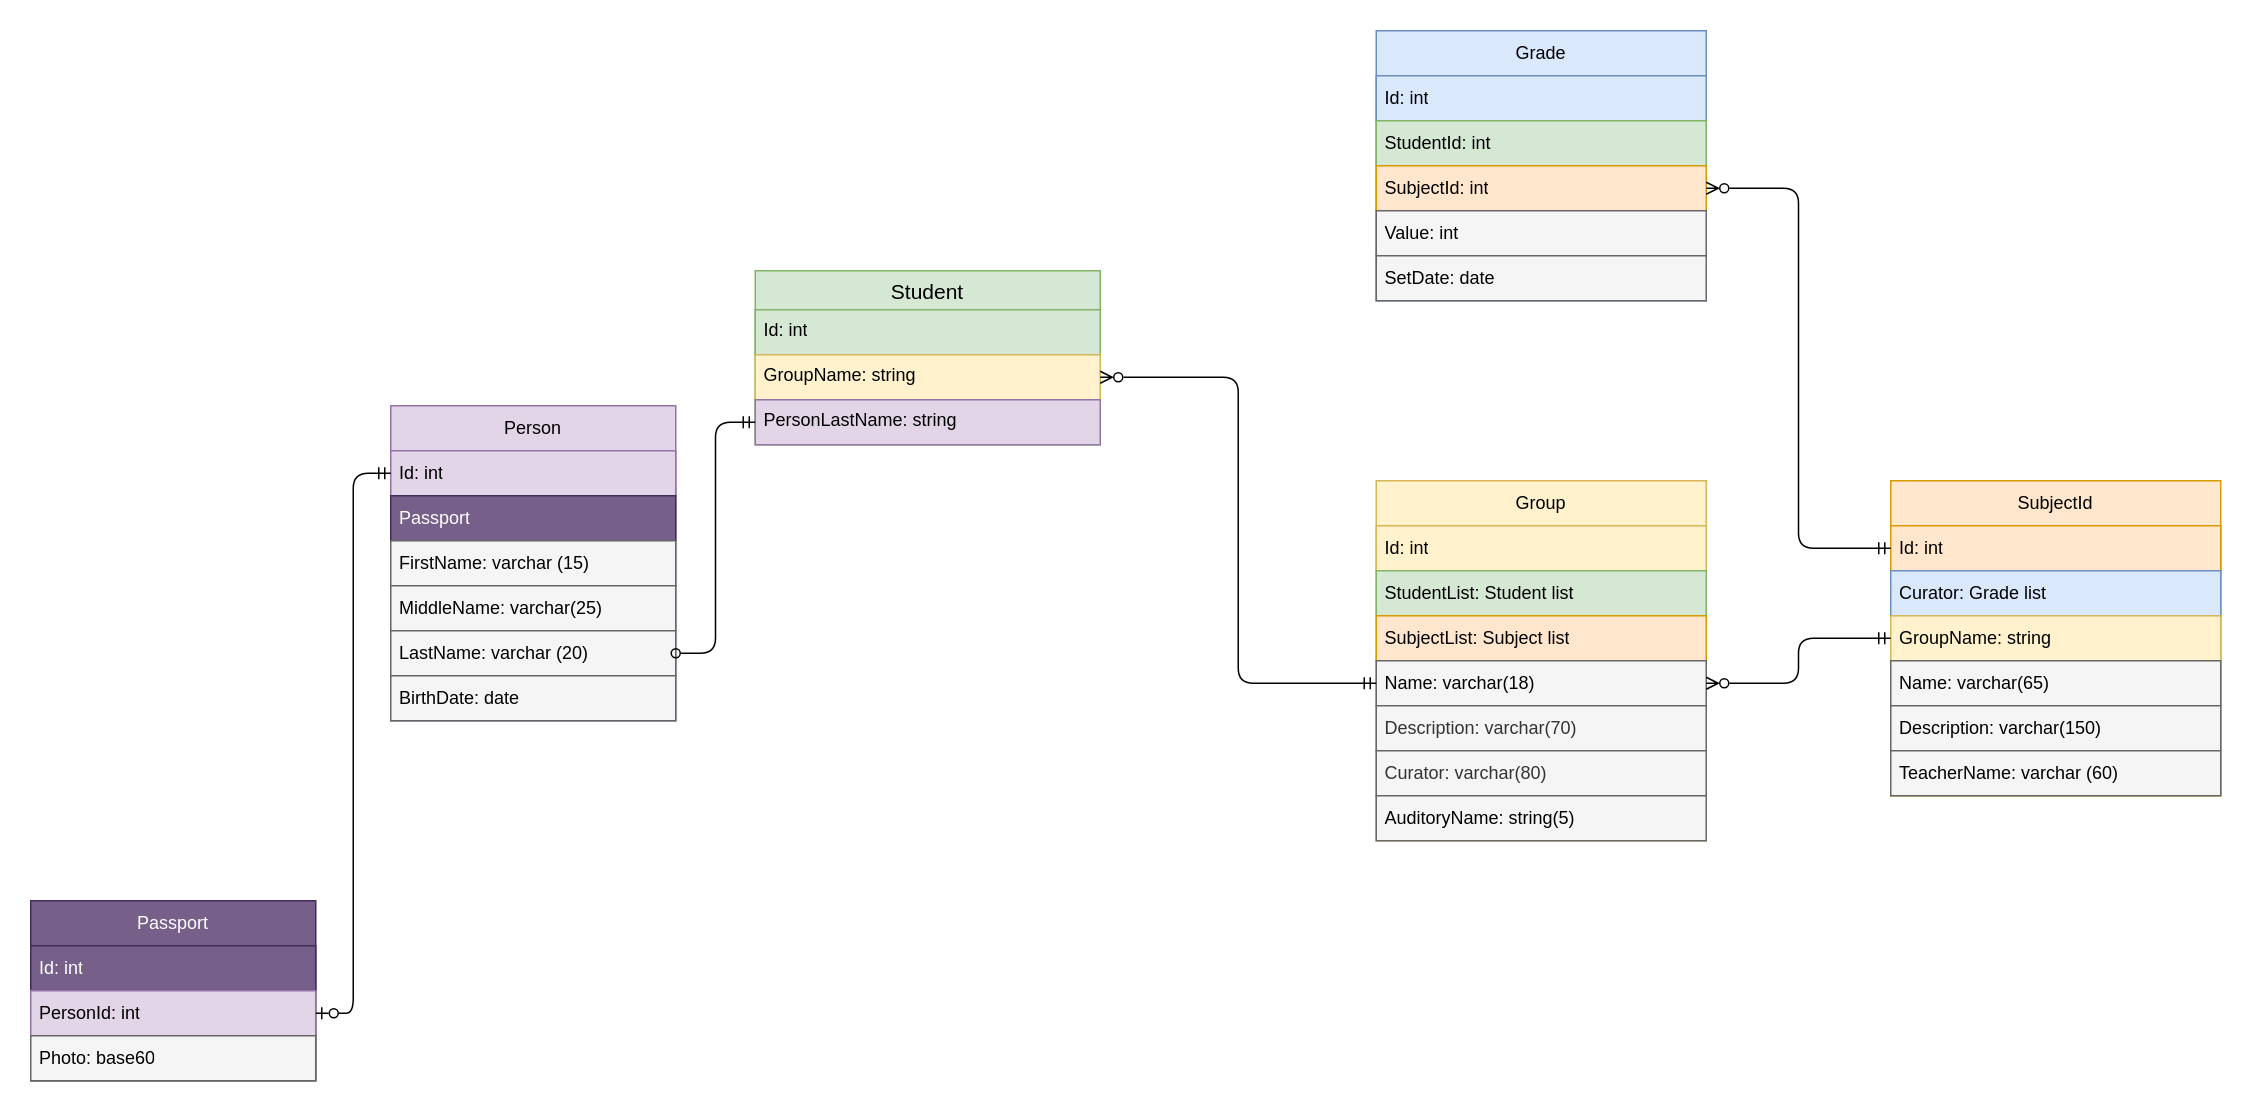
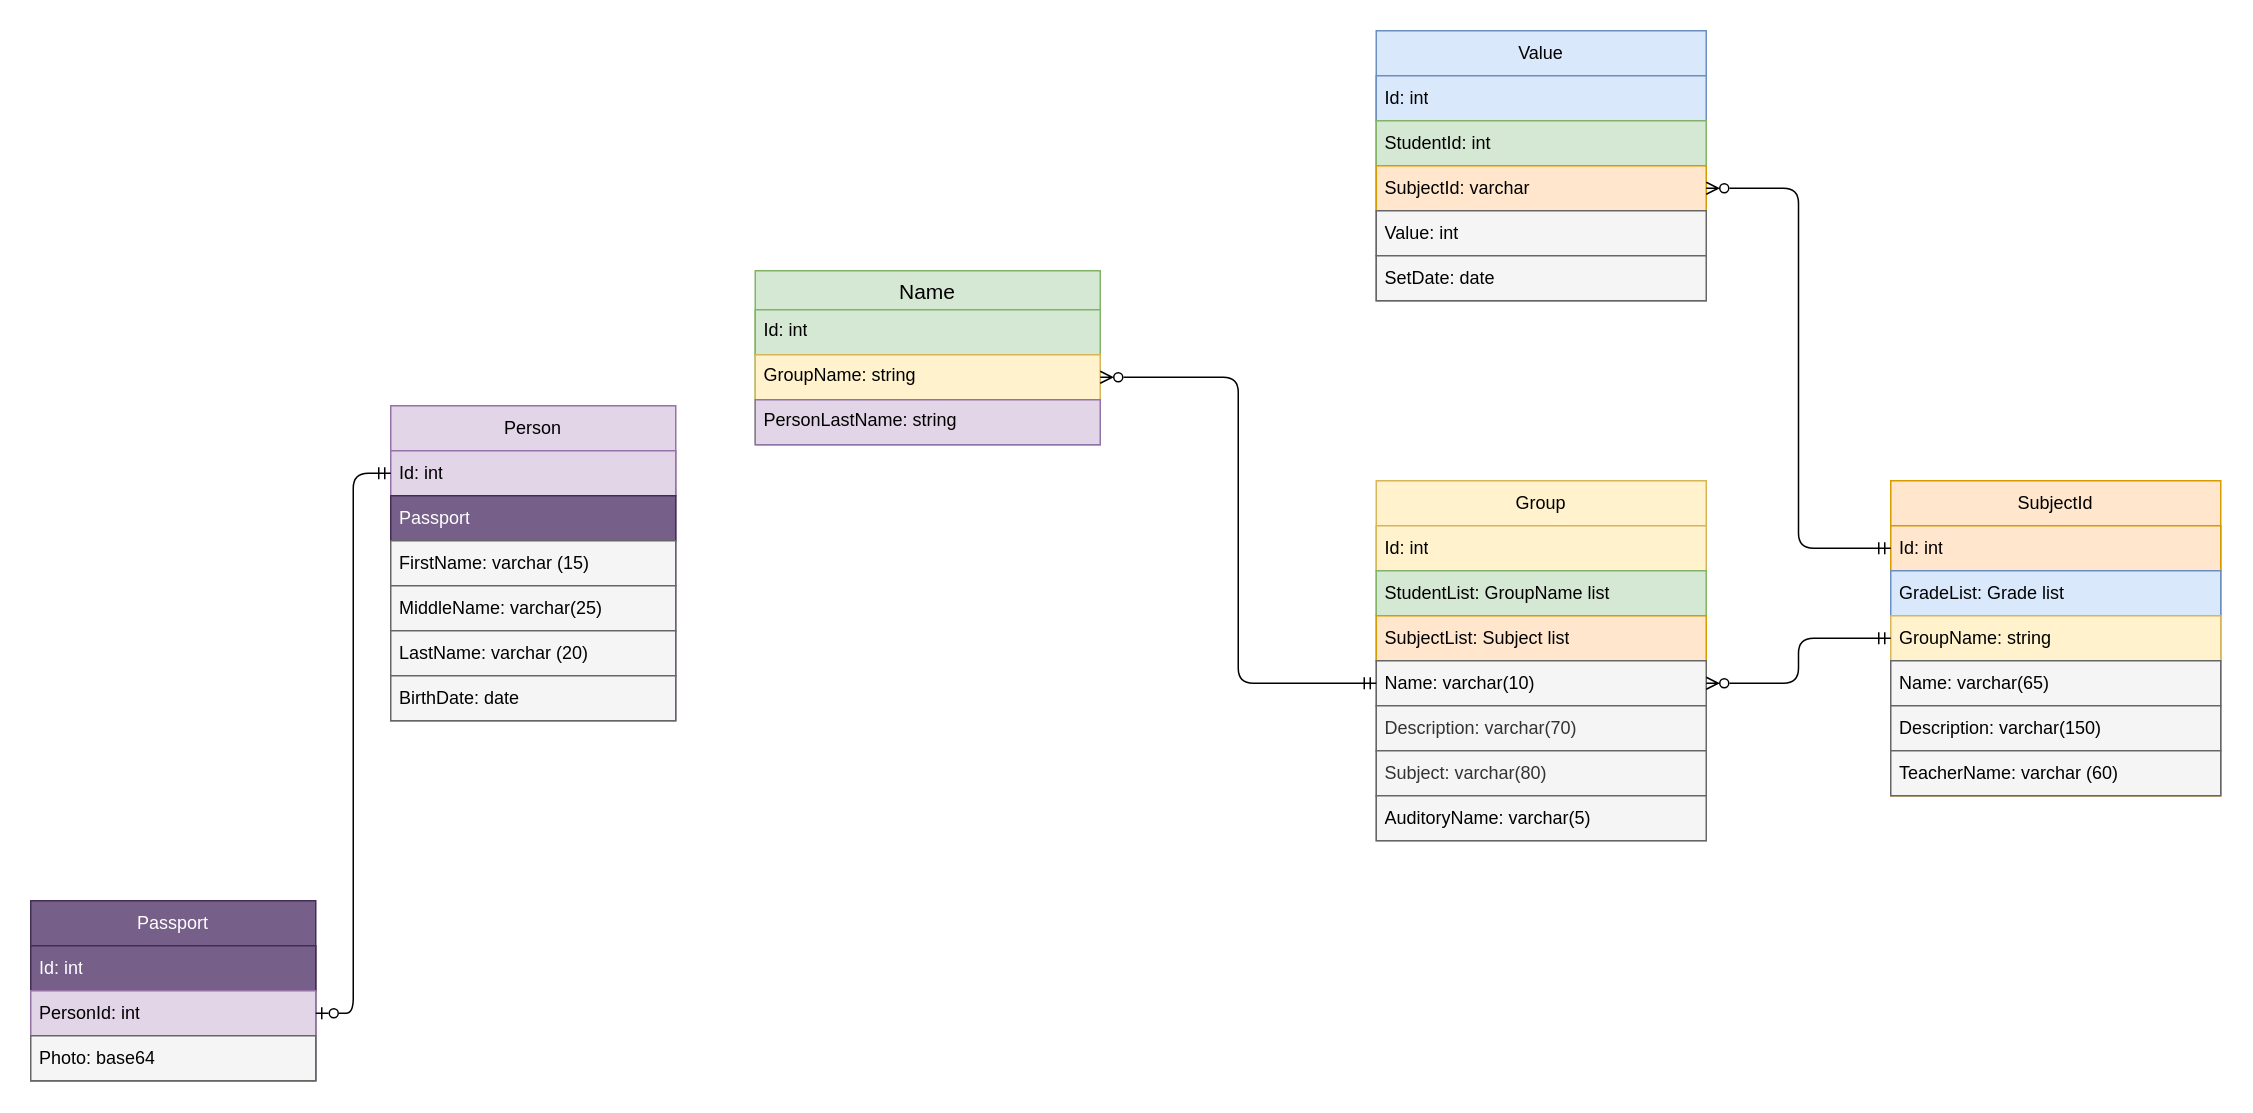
node "Grade": label "Grade" -> "Value"
node "SubjectId: int": label "SubjectId: int" -> "SubjectId: varchar"
node "Student": label "Student" -> "Name"
edge "PersonLastName: string" -- "LastName: varchar (20)": removed
node "StudentList: Student list": label "StudentList: Student list" -> "StudentList: GroupName list"
node "Curator: Grade list": label "Curator: Grade list" -> "GradeList: Grade list"
node "Name: varchar(18)": label "Name: varchar(18)" -> "Name: varchar(10)"
node "Curator: varchar(80)": label "Curator: varchar(80)" -> "Subject: varchar(80)"
node "AuditoryName: string(5)": label "AuditoryName: string(5)" -> "AuditoryName: varchar(5)"
node "Photo: base60": label "Photo: base60" -> "Photo: base64"
